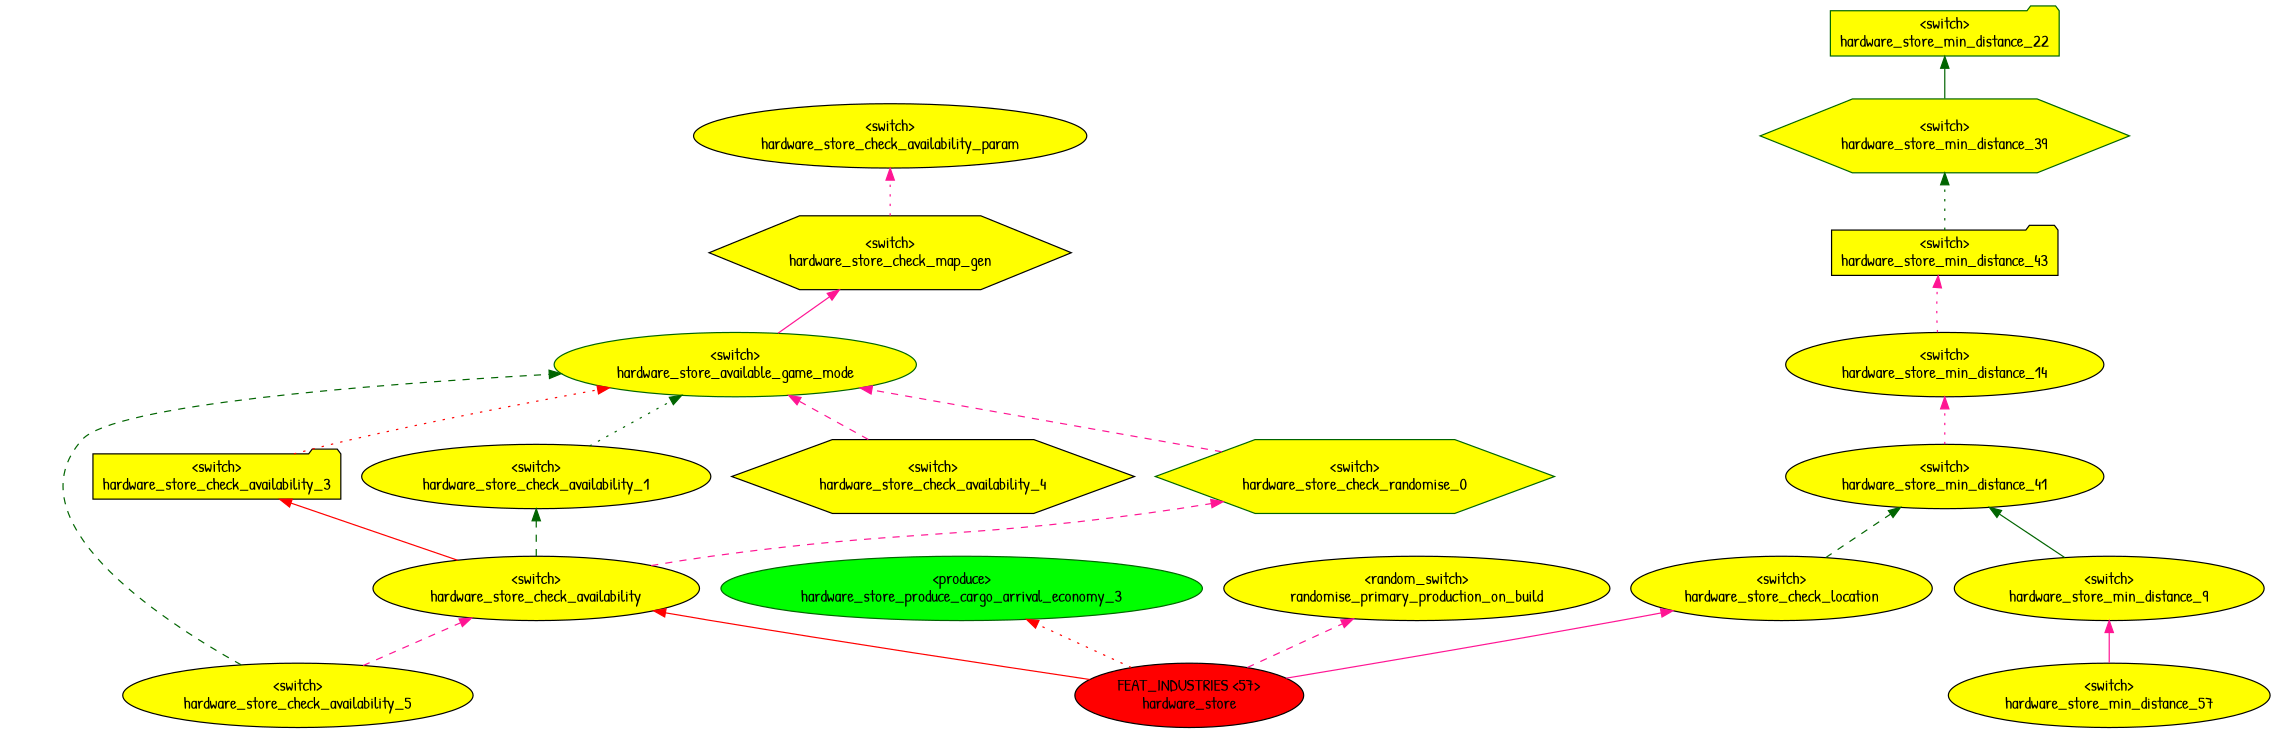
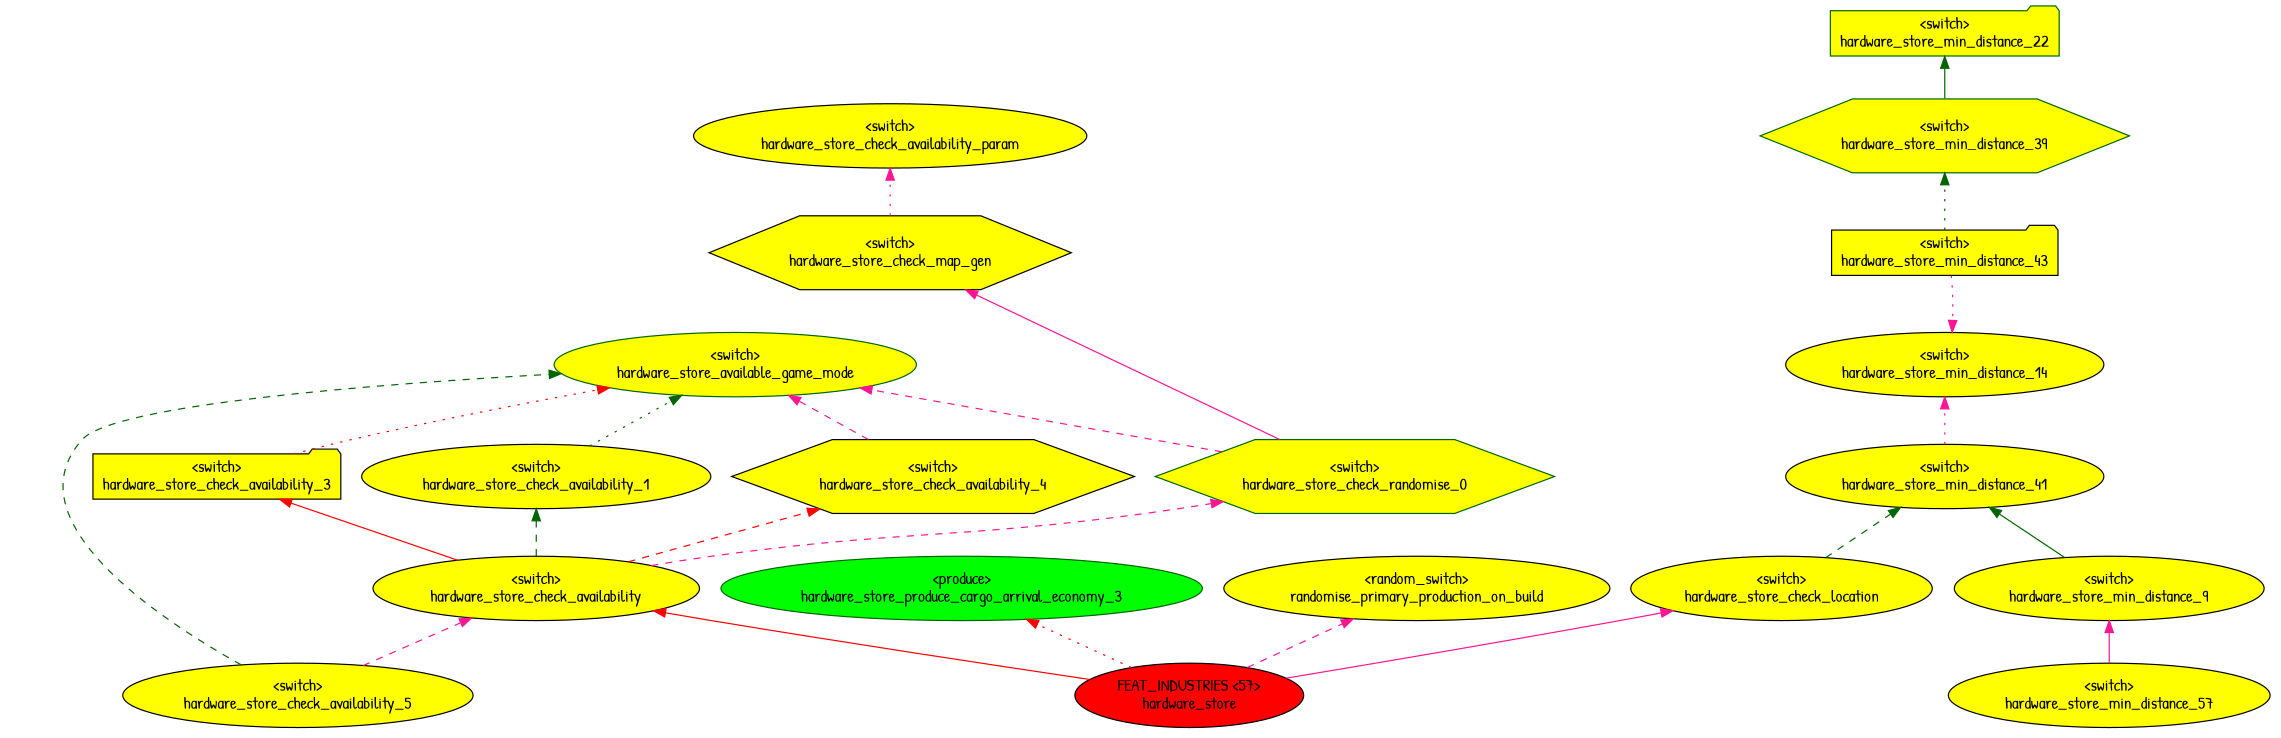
edge "<switch> hardware_store_min_distance_14" -> "<switch> hardware_store_min_distance_43": reversed
edge "<switch> hardware_store_available_game_mode" -> "<switch> hardware_store_check_map_gen": now "<switch> hardware_store_check_randomise_0" -> "<switch> hardware_store_check_map_gen"
edge "<switch> hardware_store_check_availability" -> "<switch> hardware_store_check_availability_4": added
